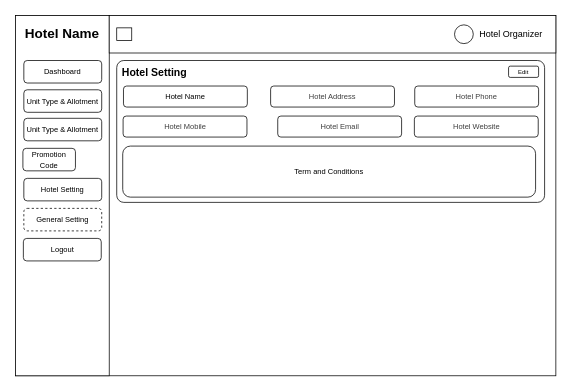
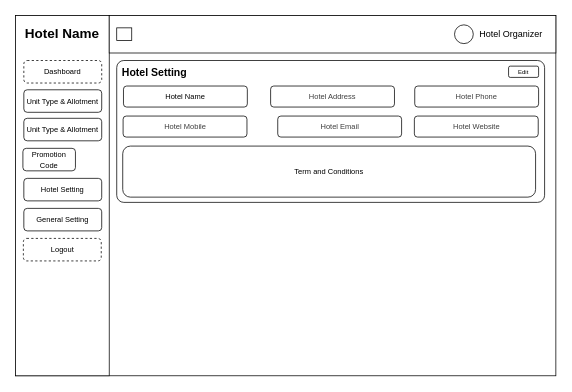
node "Dashboard": style solid -> dashed
node "General Setting": style dashed -> solid
node "Logout": style solid -> dashed
